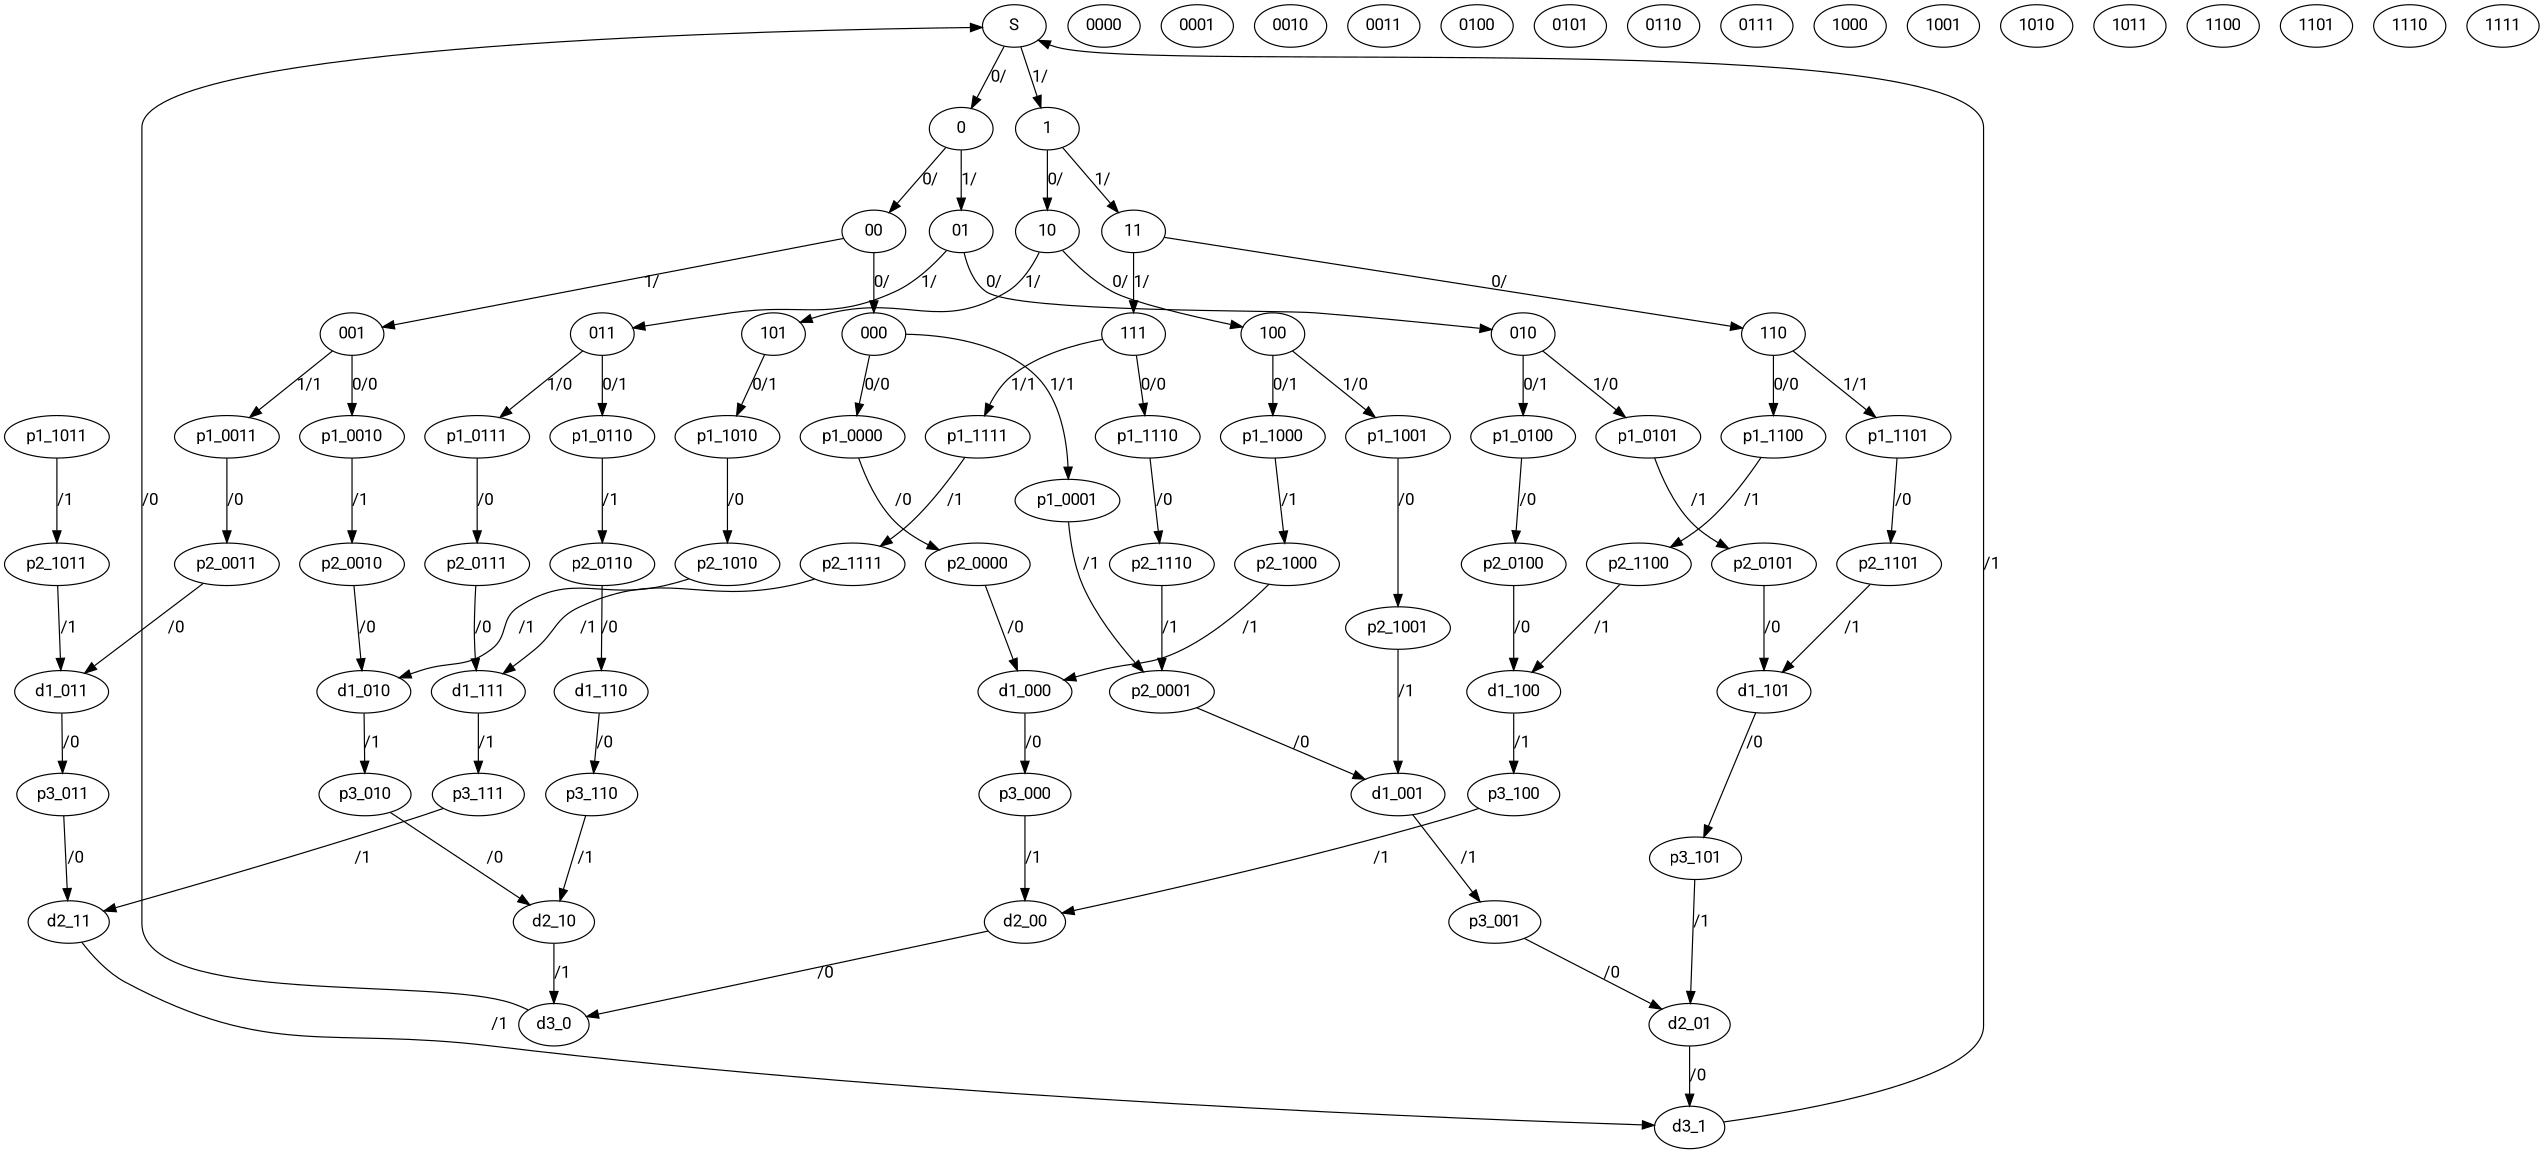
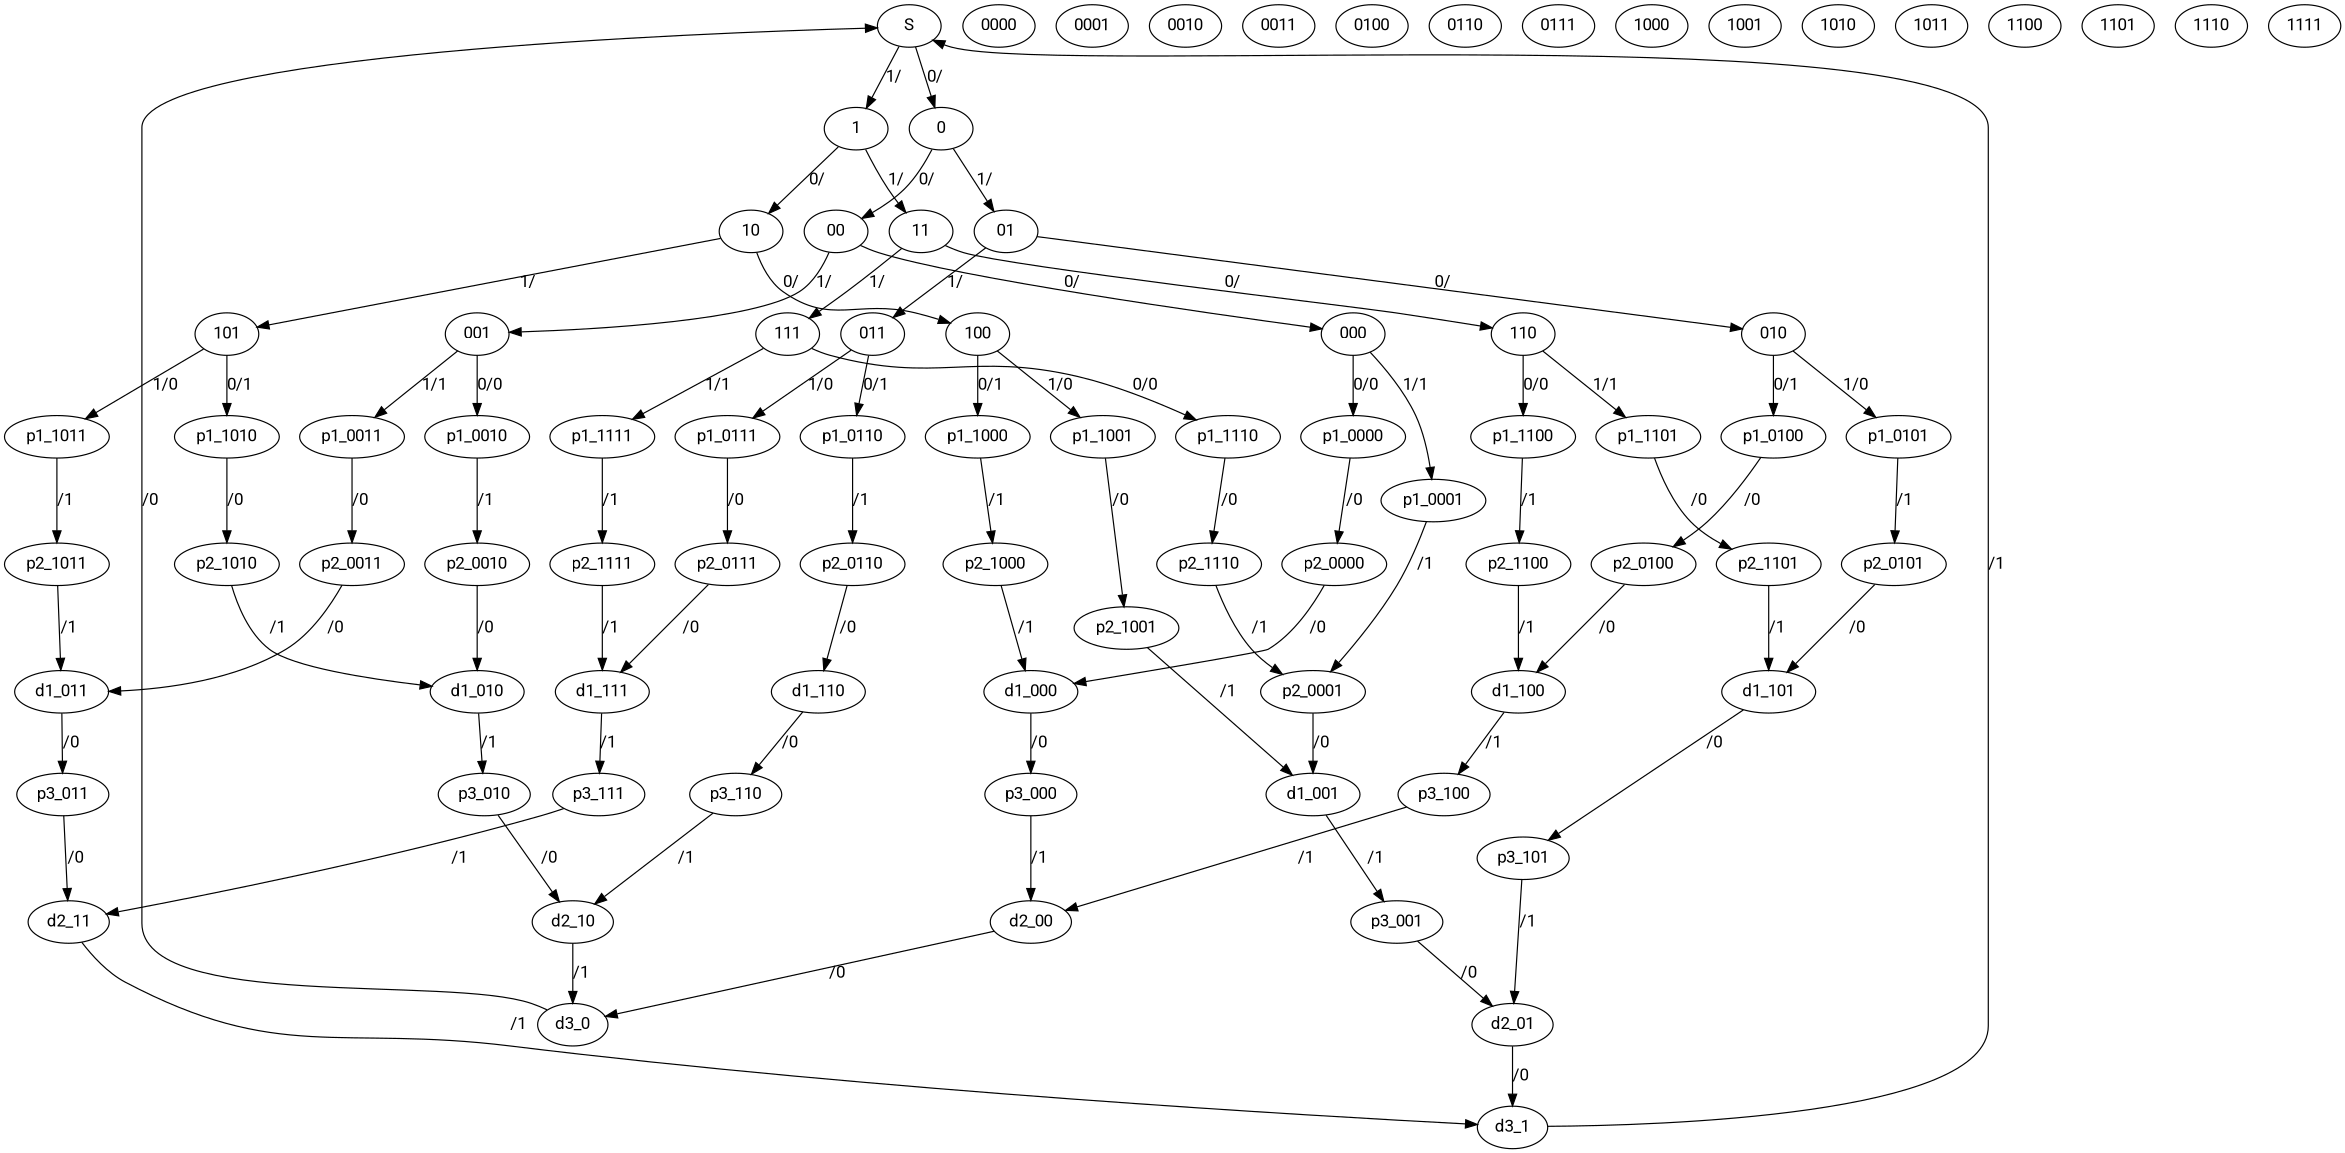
node "0101": removed
edge "101" -> "p1_1011": added, label "1/0"
